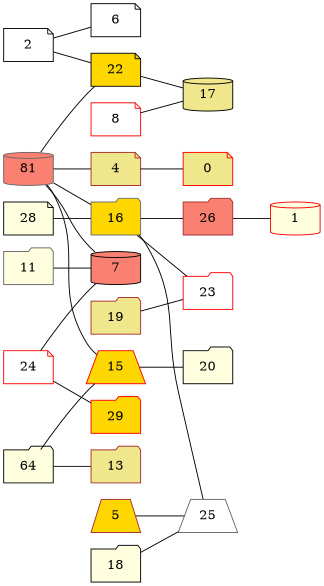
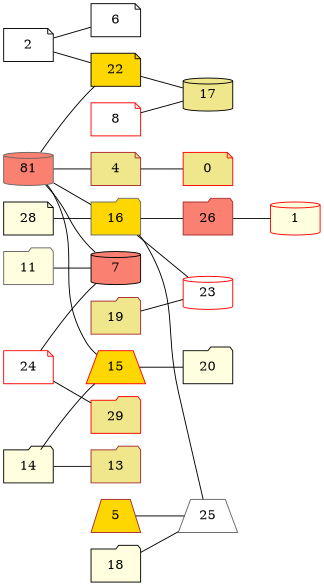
node "23": shape folder -> cylinder
node "29": fillcolor gold -> khaki
node "64": label "64" -> "14"
